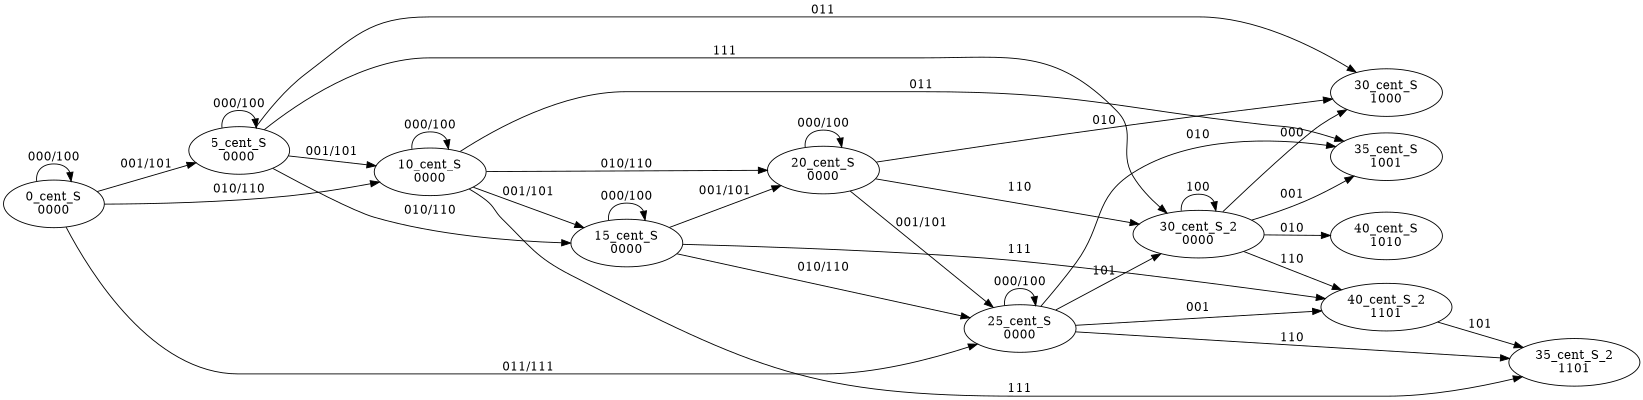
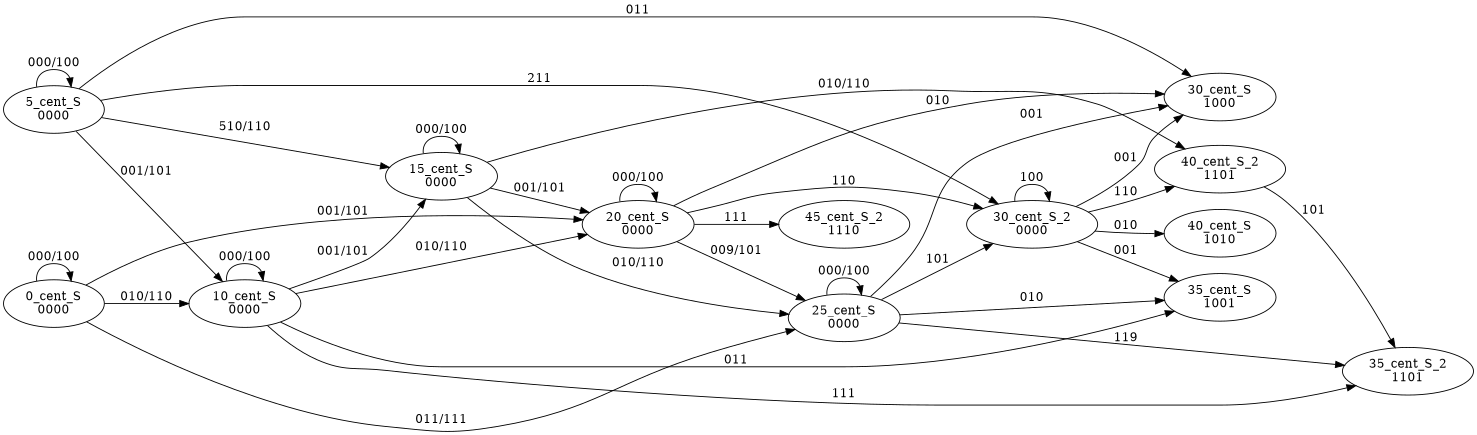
edge "5_cent_S 0000" -> "30_cent_S_2 0000": label "111" -> "211"
edge "30_cent_S_2 0000" -> "30_cent_S 1000": label "000" -> "001"
edge "0_cent_S 0000" -> "5_cent_S 0000": now "0_cent_S 0000" -> "20_cent_S 0000"
edge "5_cent_S 0000" -> "15_cent_S 0000": label "010/110" -> "510/110"
edge "20_cent_S 0000" -> "25_cent_S 0000": label "001/101" -> "009/101"
node "45_cent_S_2 1110": added
edge "15_cent_S 0000" -> "40_cent_S_2 1101": label "111" -> "010/110"
edge "25_cent_S 0000" -> "40_cent_S_2 1101": now "25_cent_S 0000" -> "30_cent_S 1000"
edge "25_cent_S 0000" -> "35_cent_S_2 1101": label "110" -> "119"
